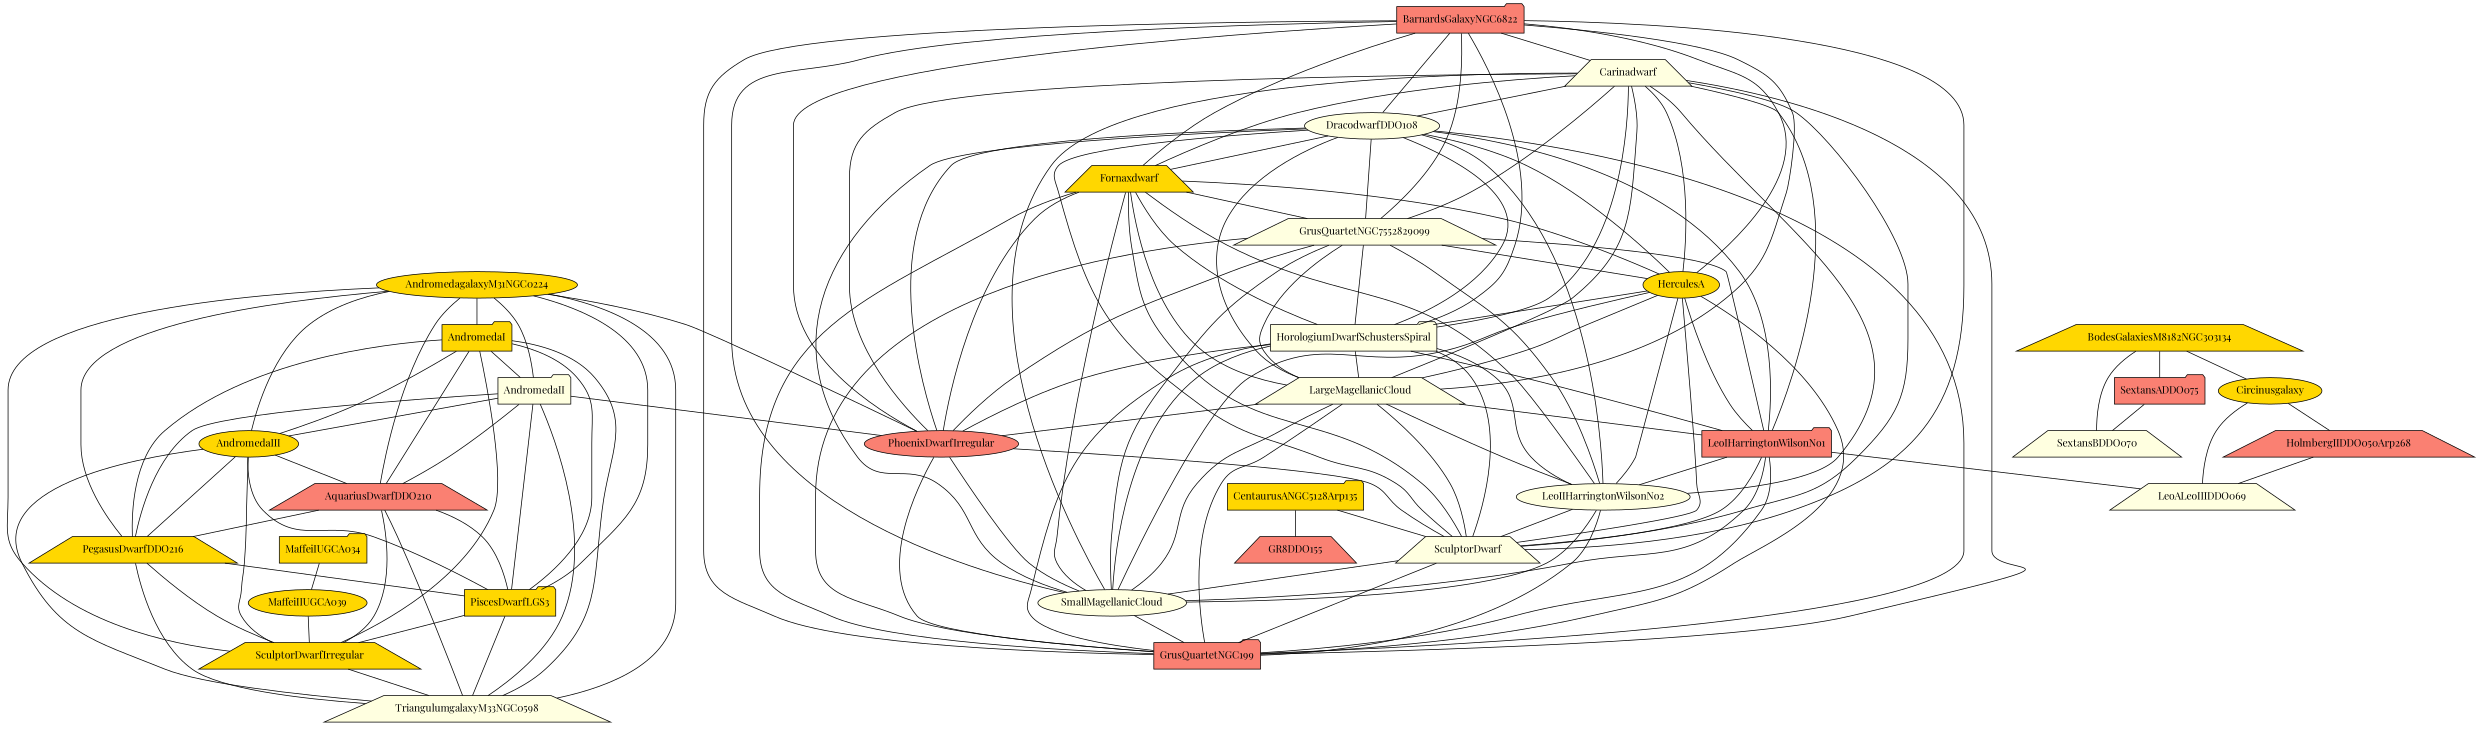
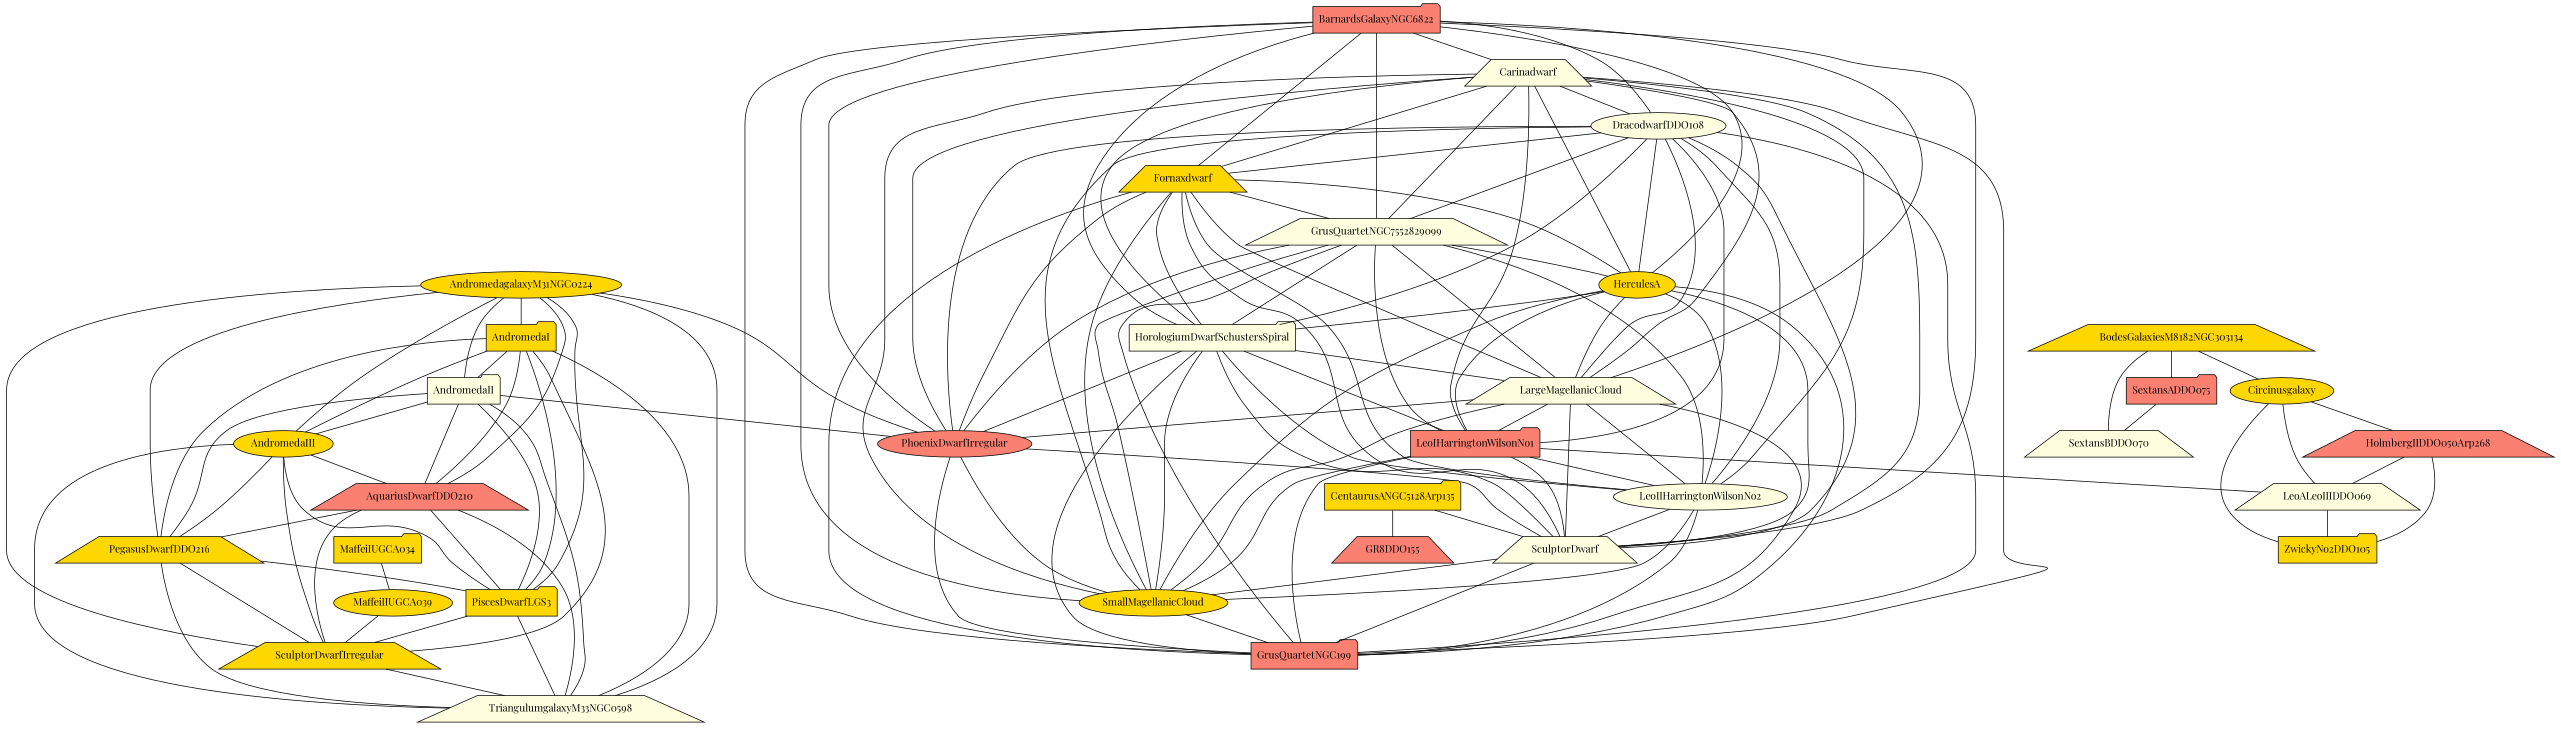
node "ZwickyNo2DDO105": added
node "SmallMagellanicCloud": fillcolor lightyellow -> gold
